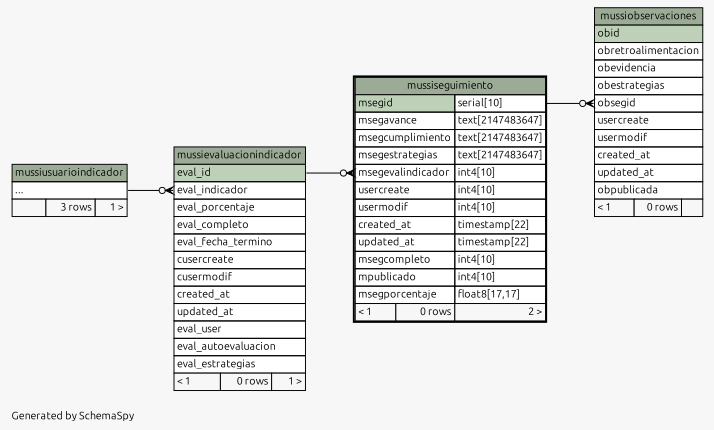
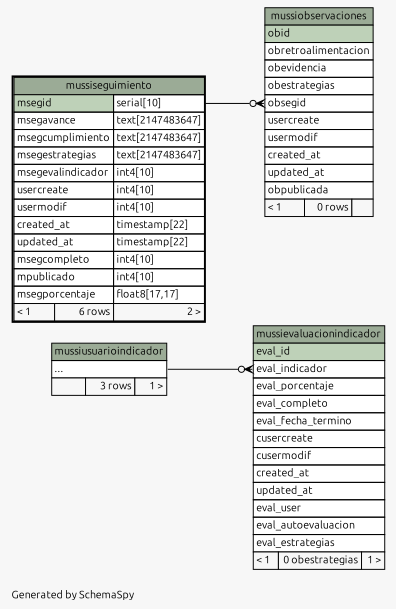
edge "mussievaluacionindicador" -> "mussiseguimiento": removed
node "mussiseguimiento": text "0 rows" -> "6 rows"
node "mussievaluacionindicador": text "0 rows" -> "0 obestrategias"
